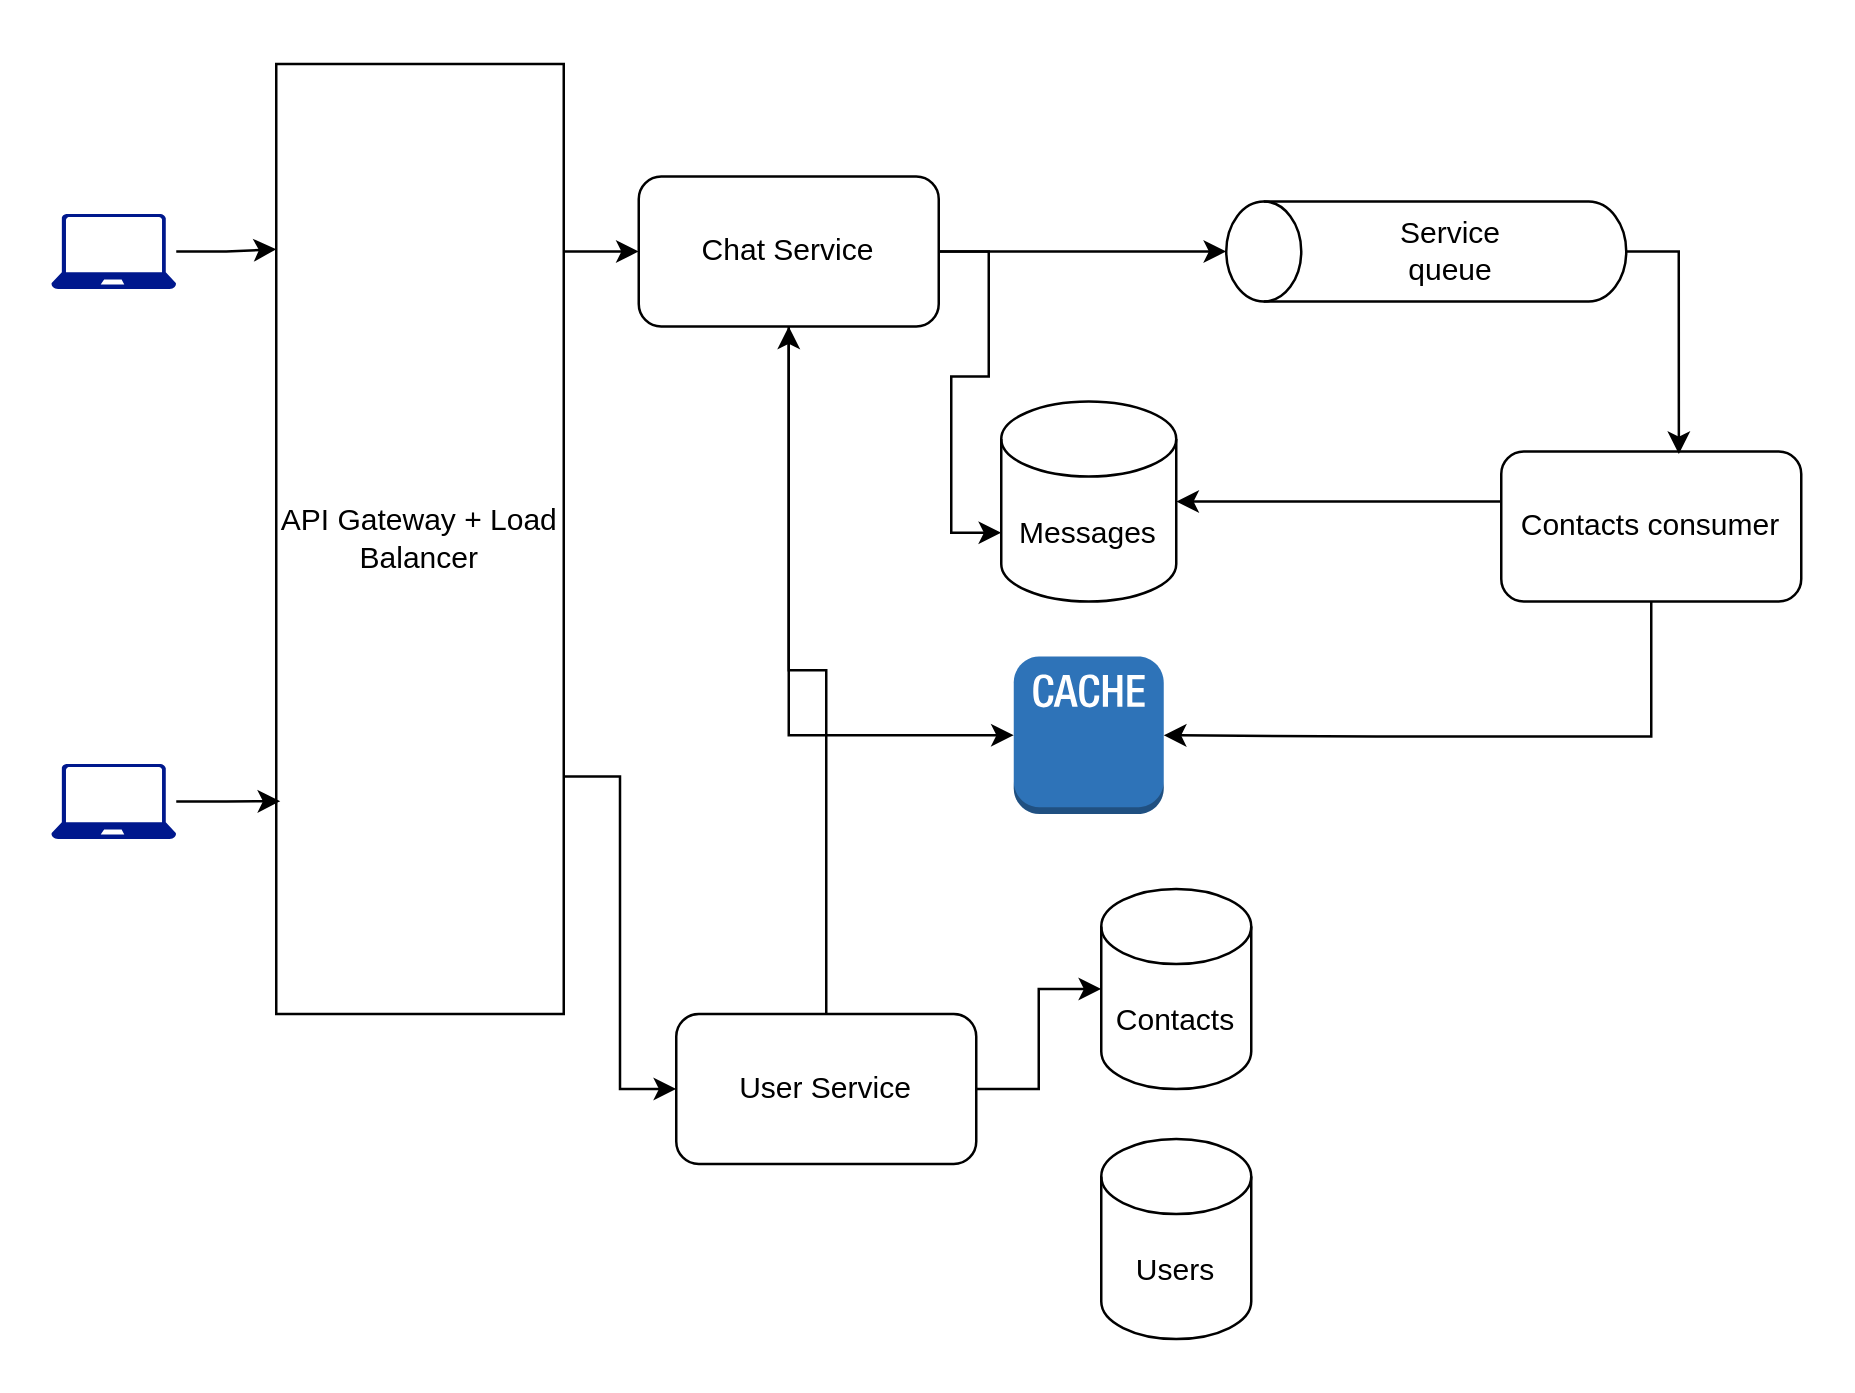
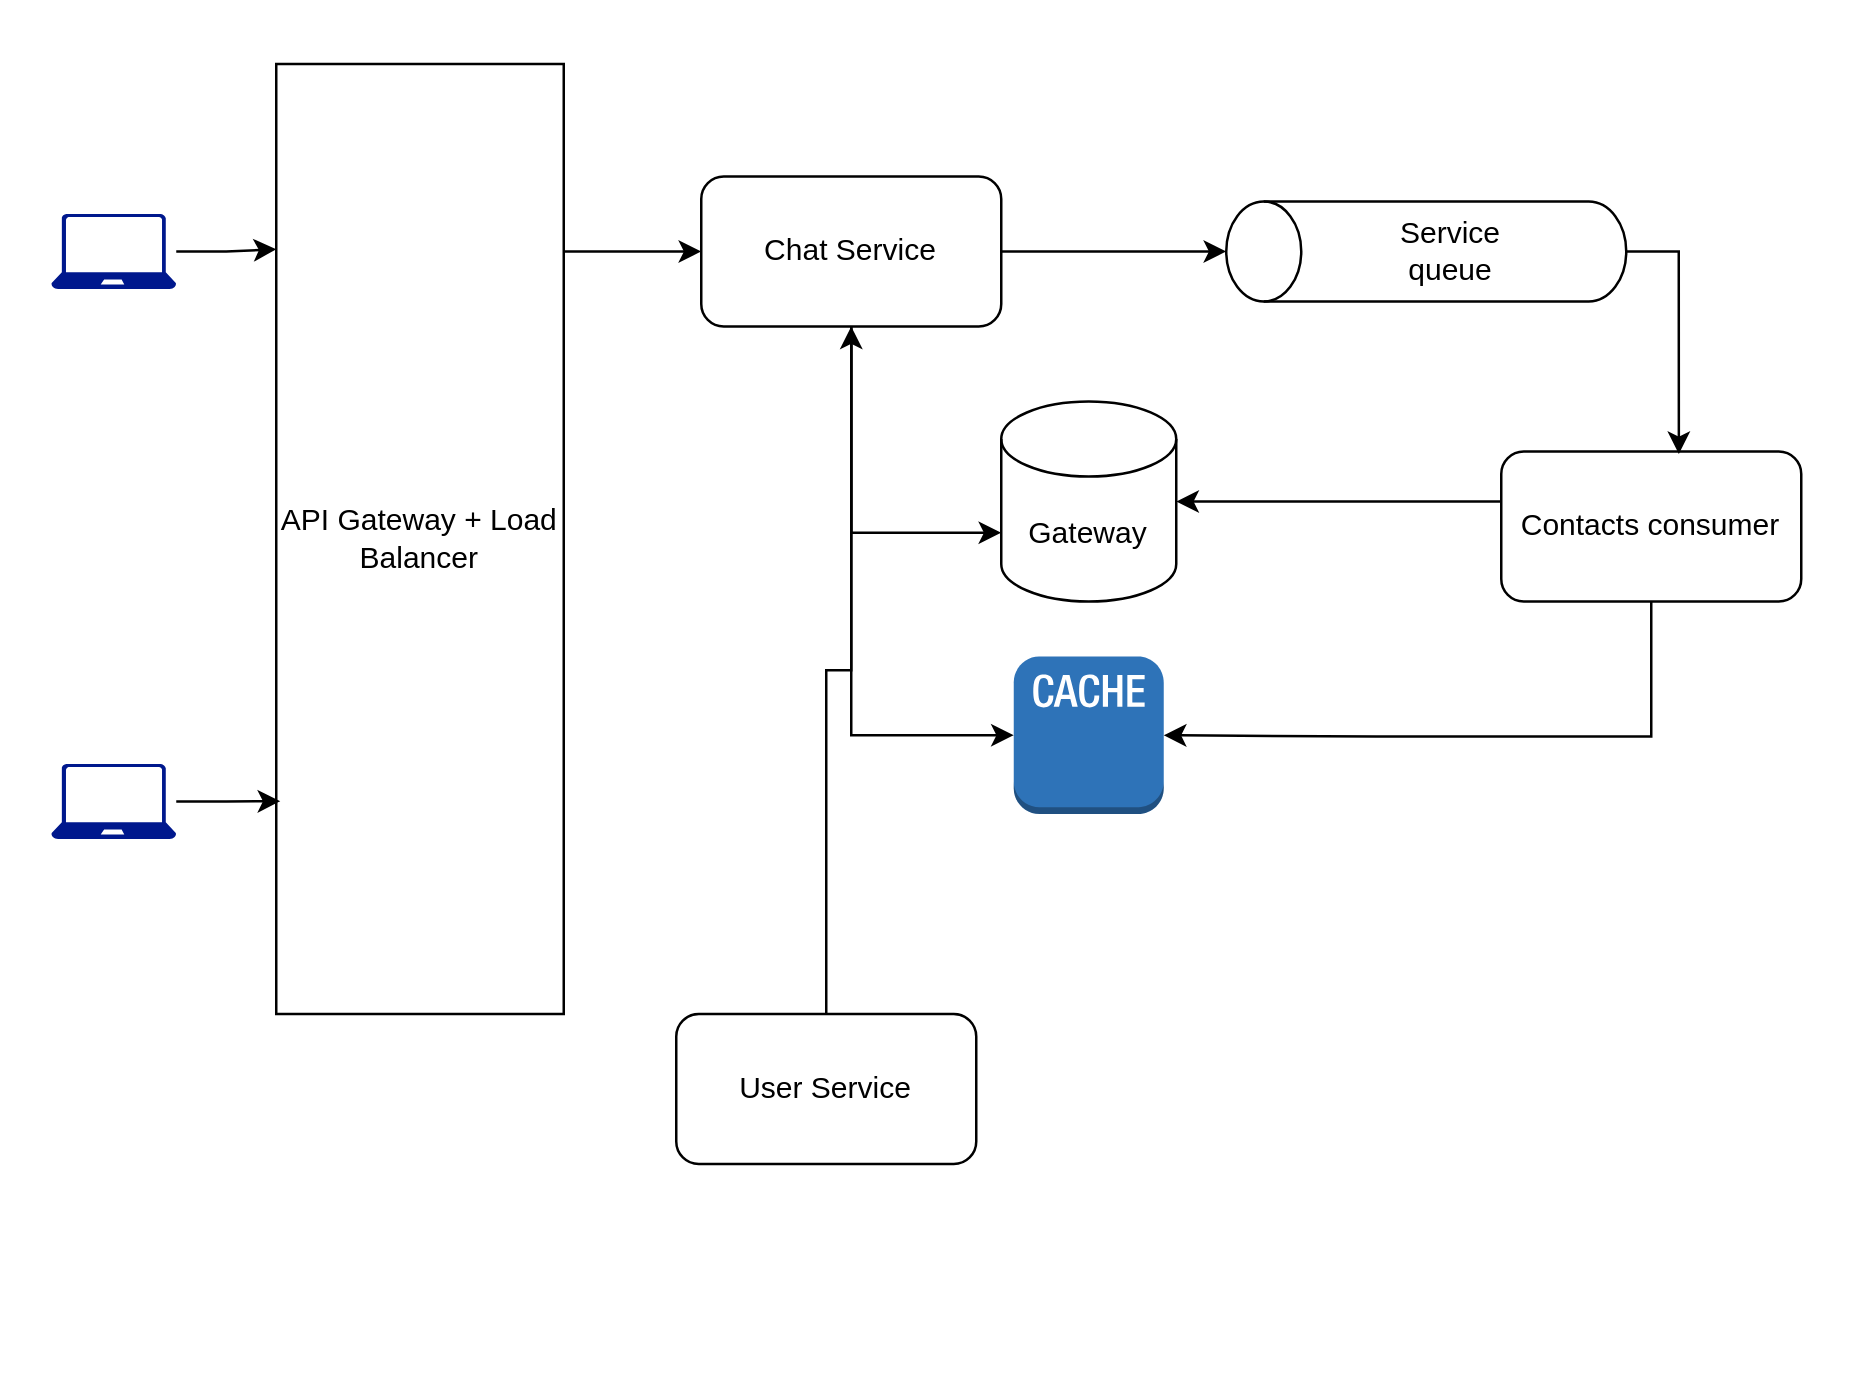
node "Chat Service": moved (789, 251) -> (851, 251)
node "Messages": label "Messages" -> "Gateway"
edge "API Gateway + Load Balancer" -> "User Service": removed
node "Contacts": removed
edge "User Service" -> "Contacts": removed
node "Users": removed
